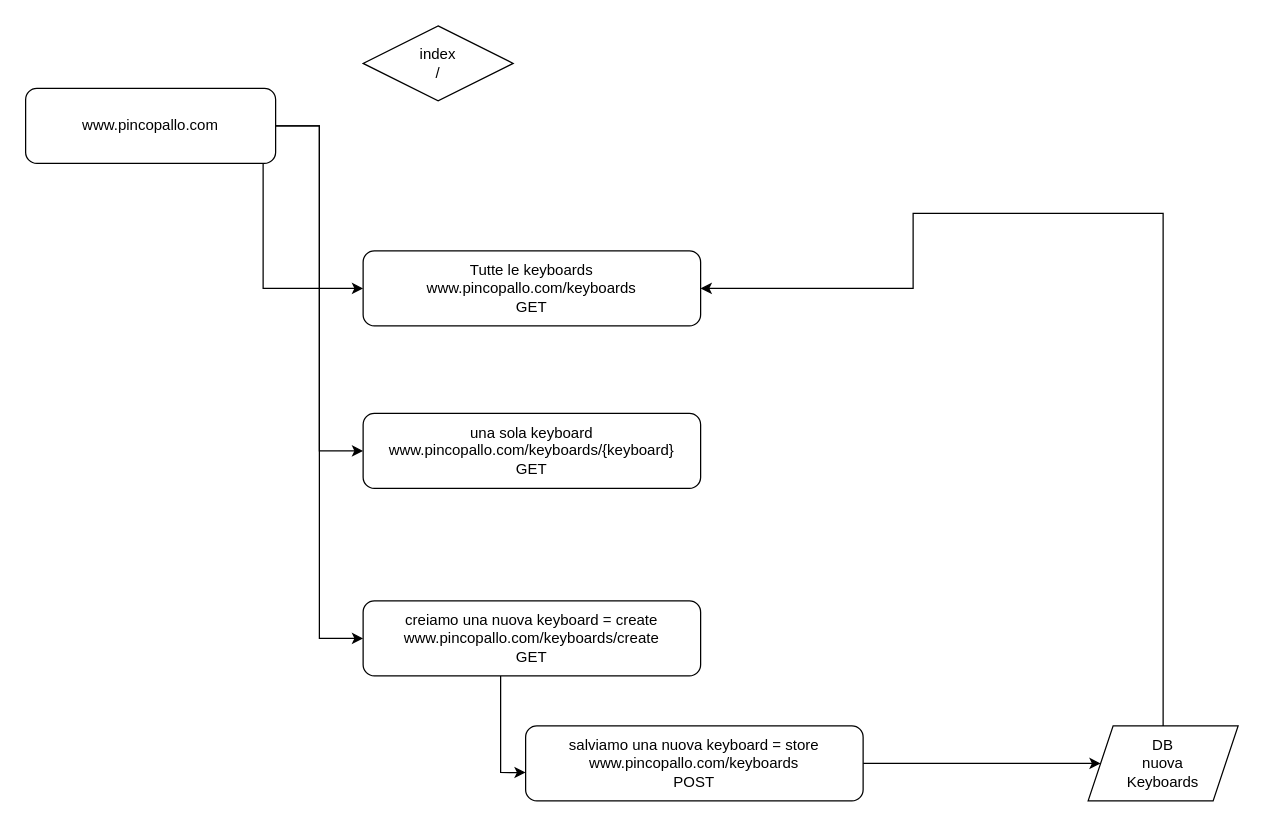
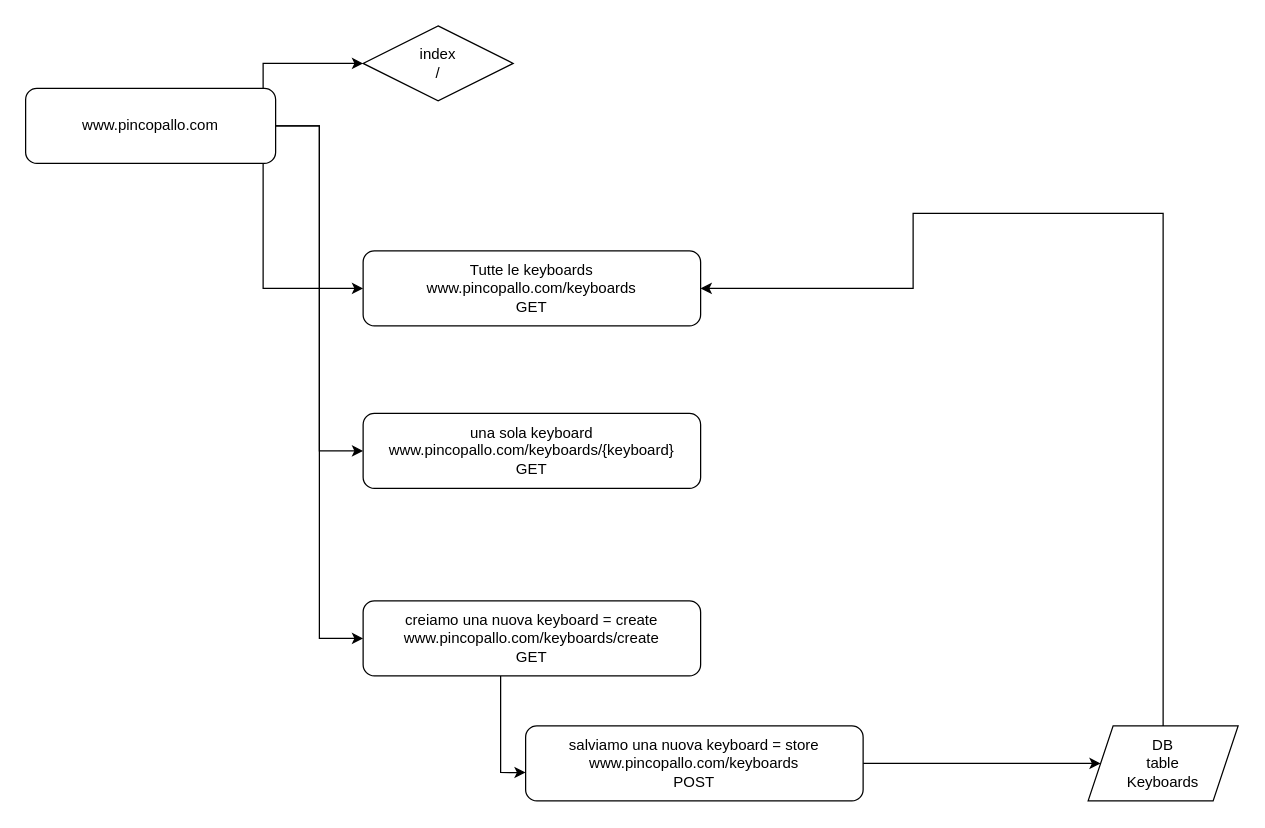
edge "www.pincopallo.com" -> "index /": added
node "DB nuova Keyboards": label "DB nuova Keyboards" -> "DB table Keyboards"
